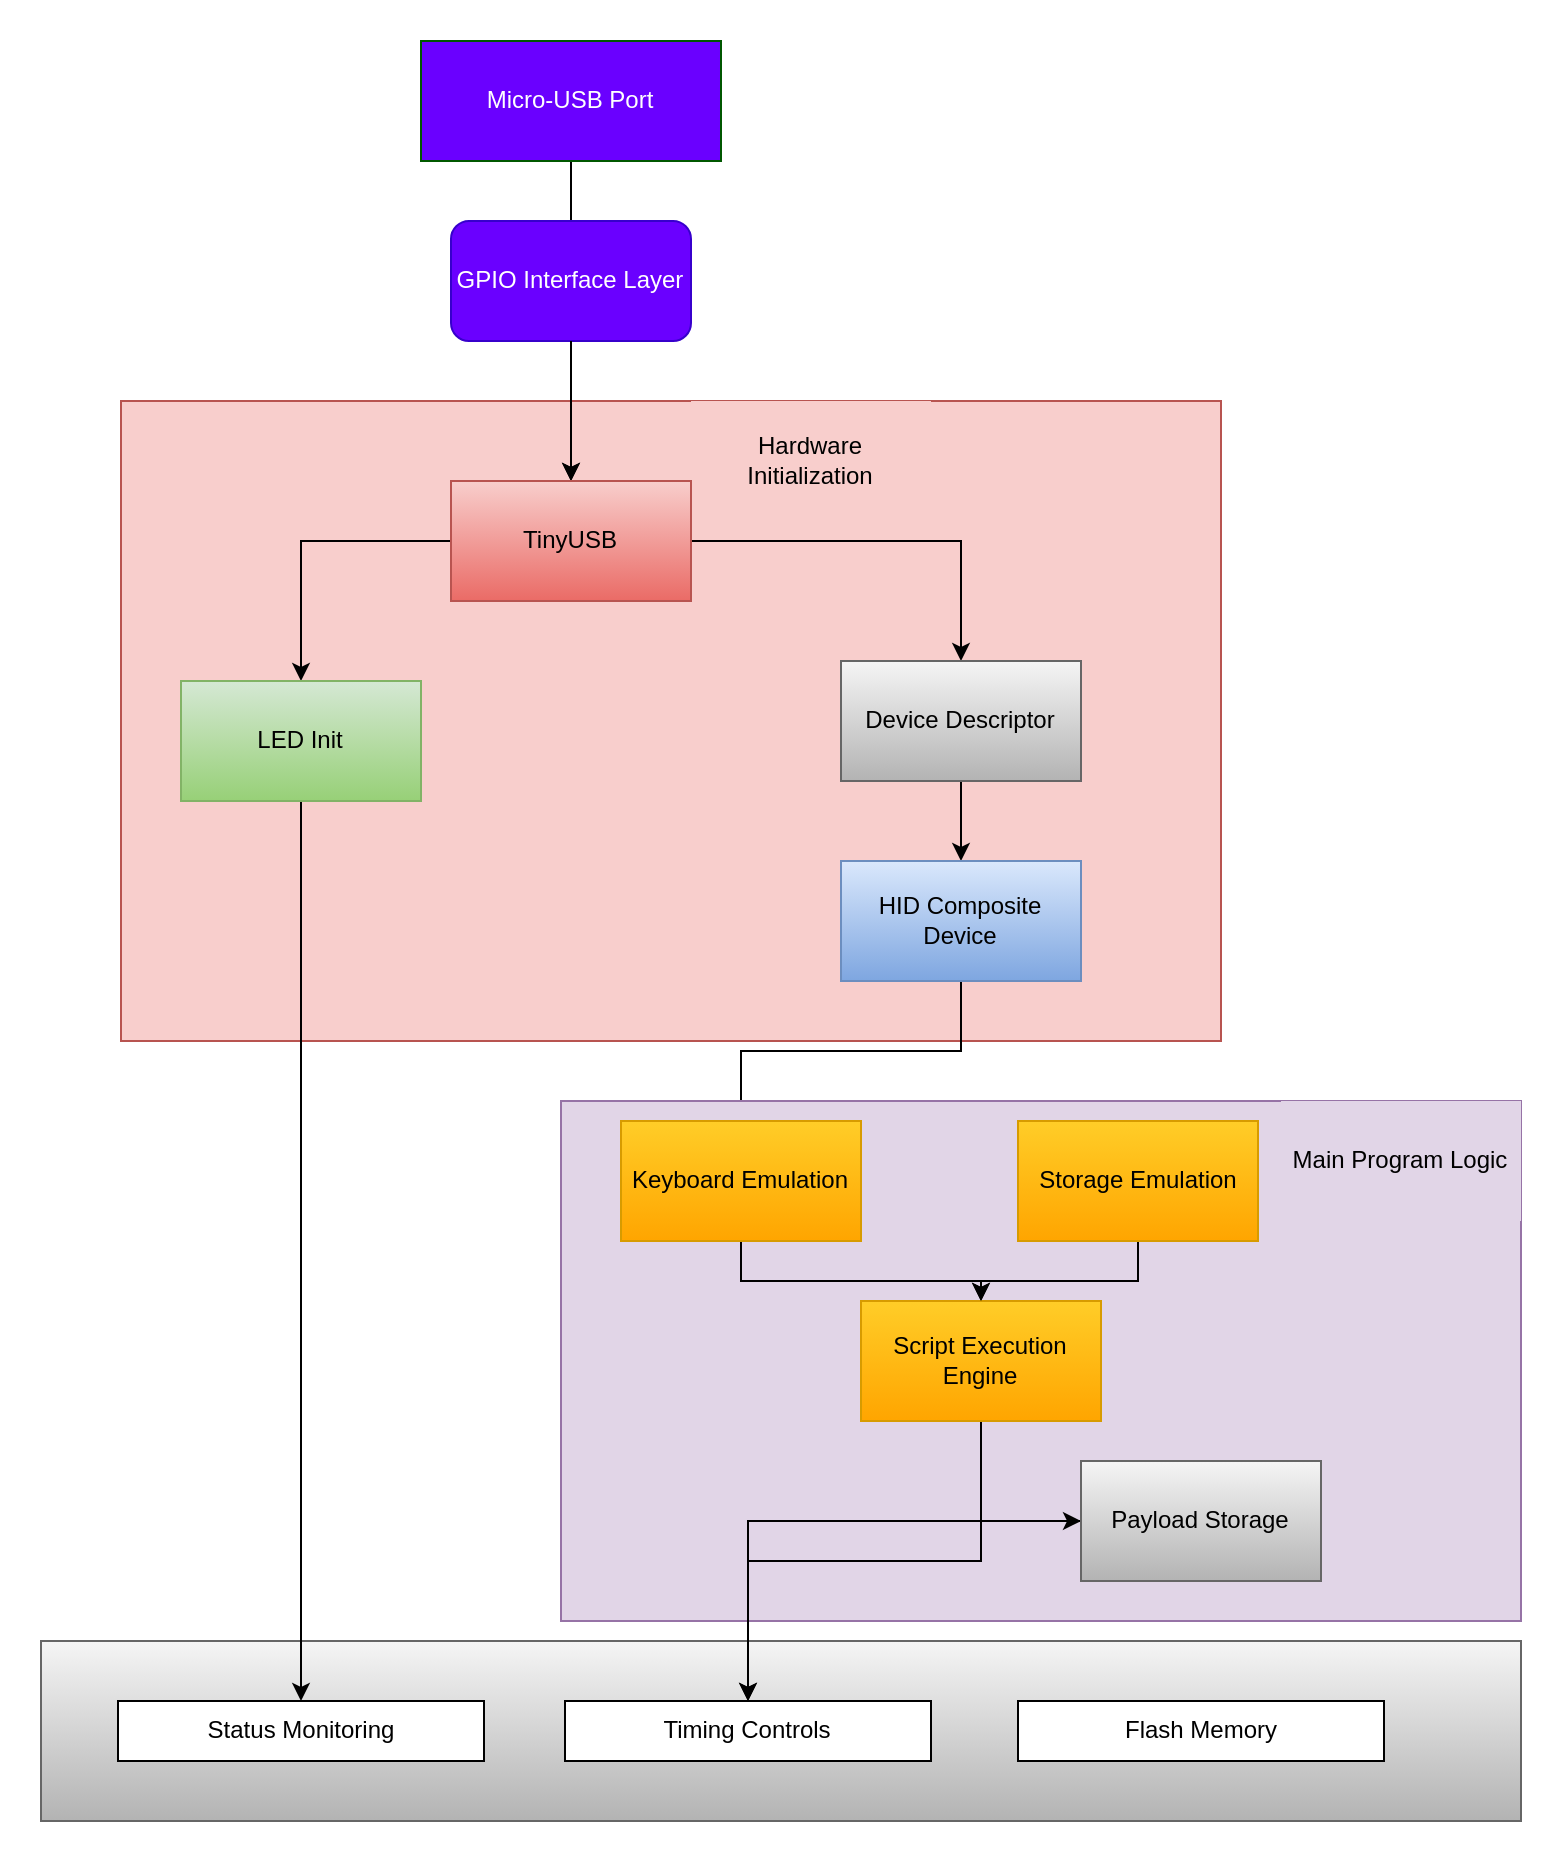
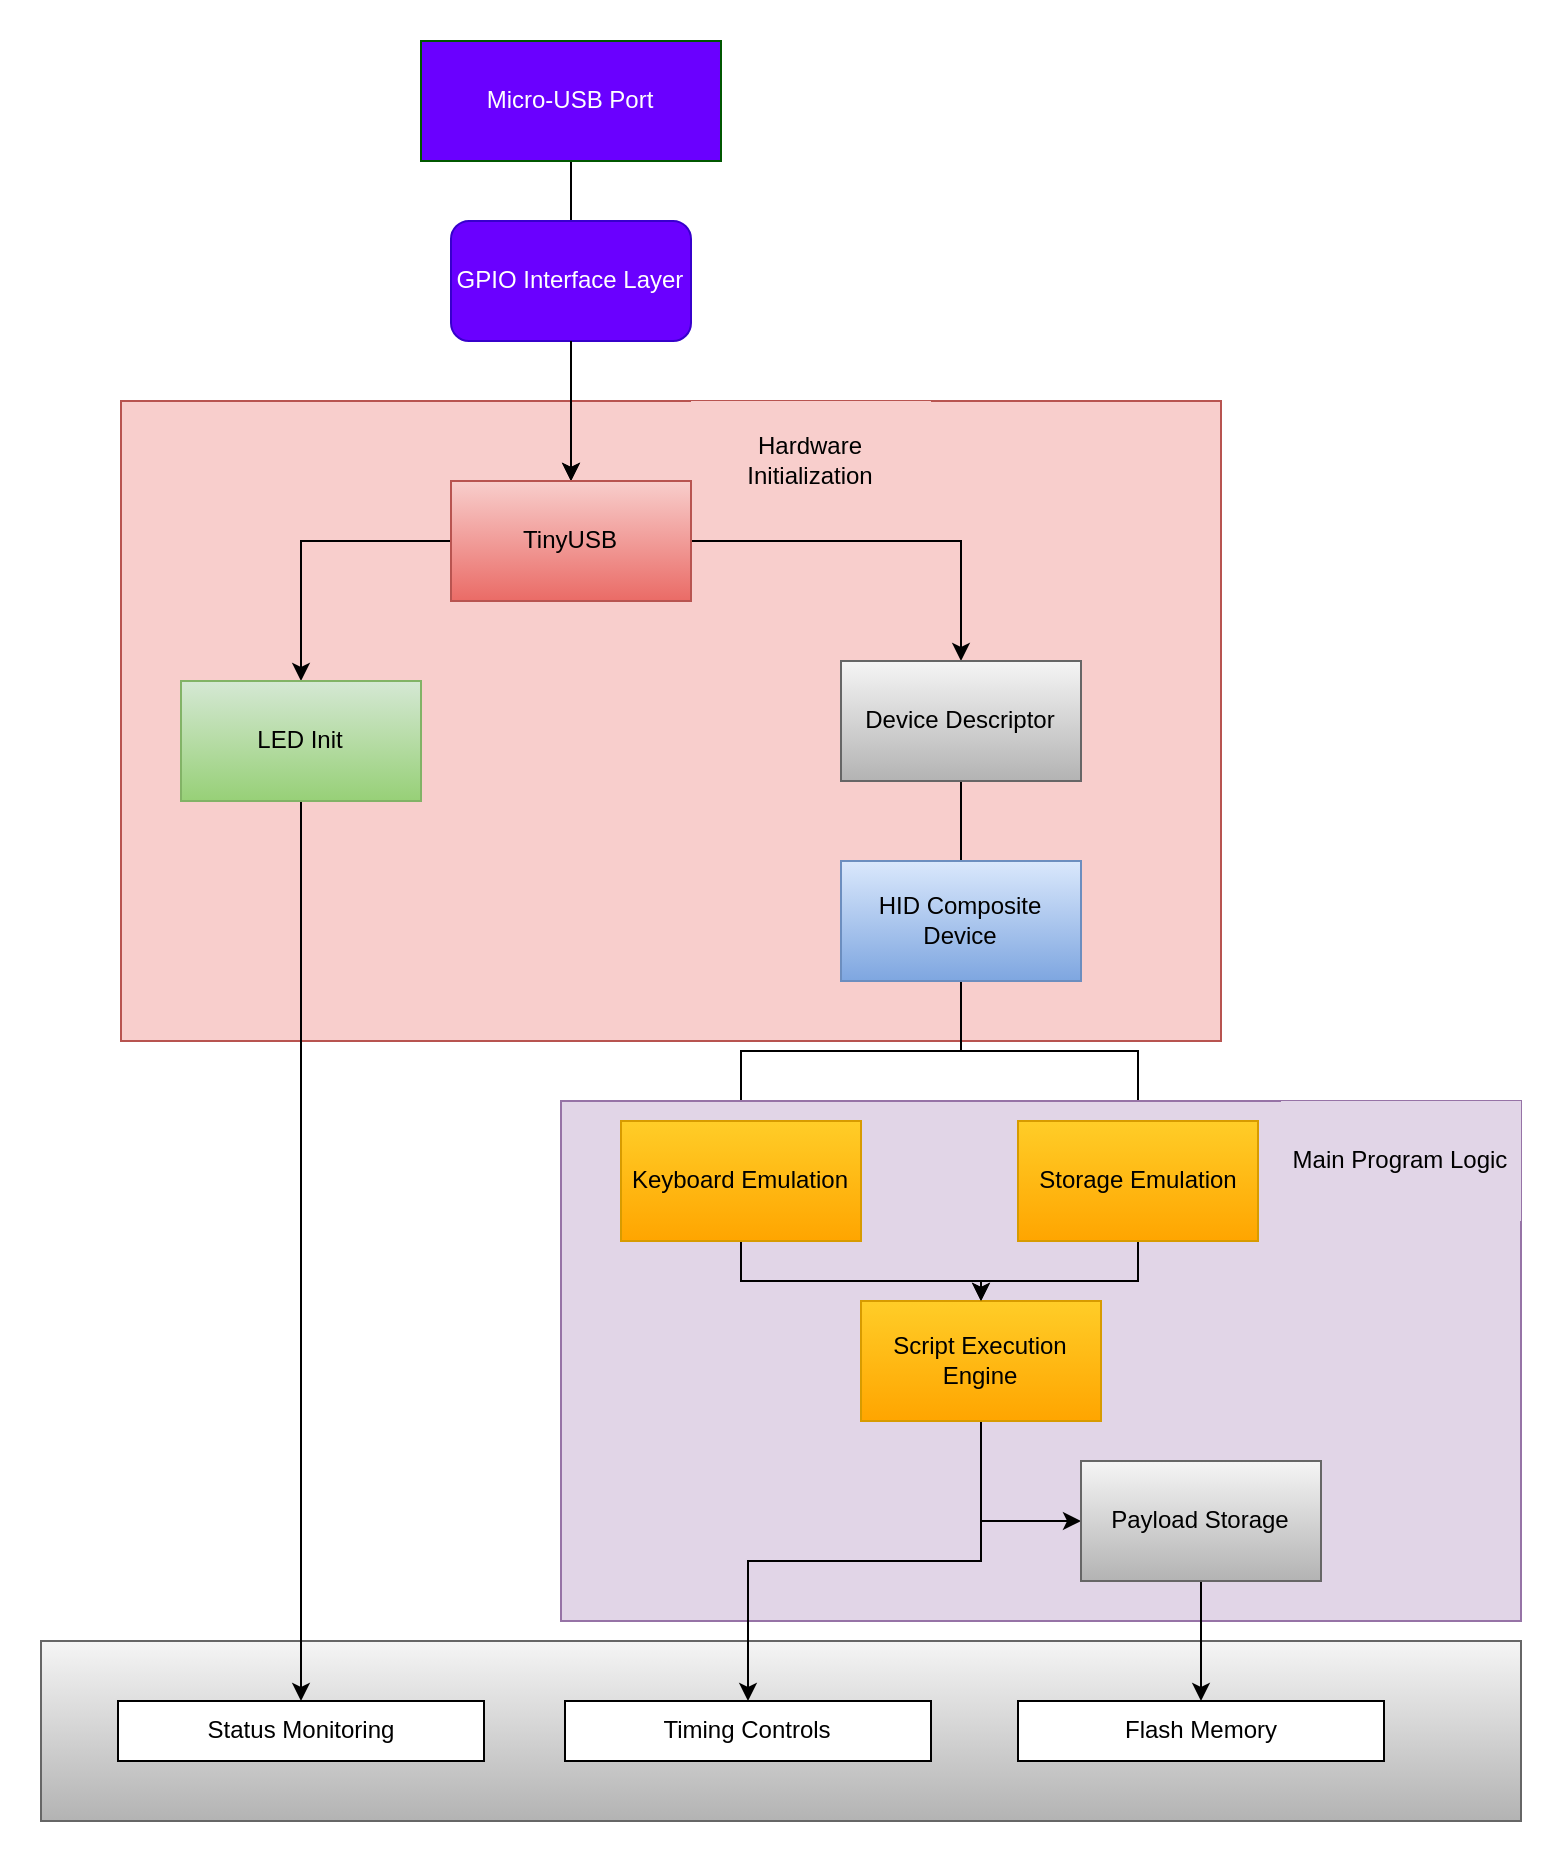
edge "Device Descriptor" -> "HID Composite Device": arrowhead classic -> none
edge "HID Composite Device" -> "Storage Emulation": added
edge "Payload Storage" -> "Timing Controls": now "Payload Storage" -> "Flash Memory"
